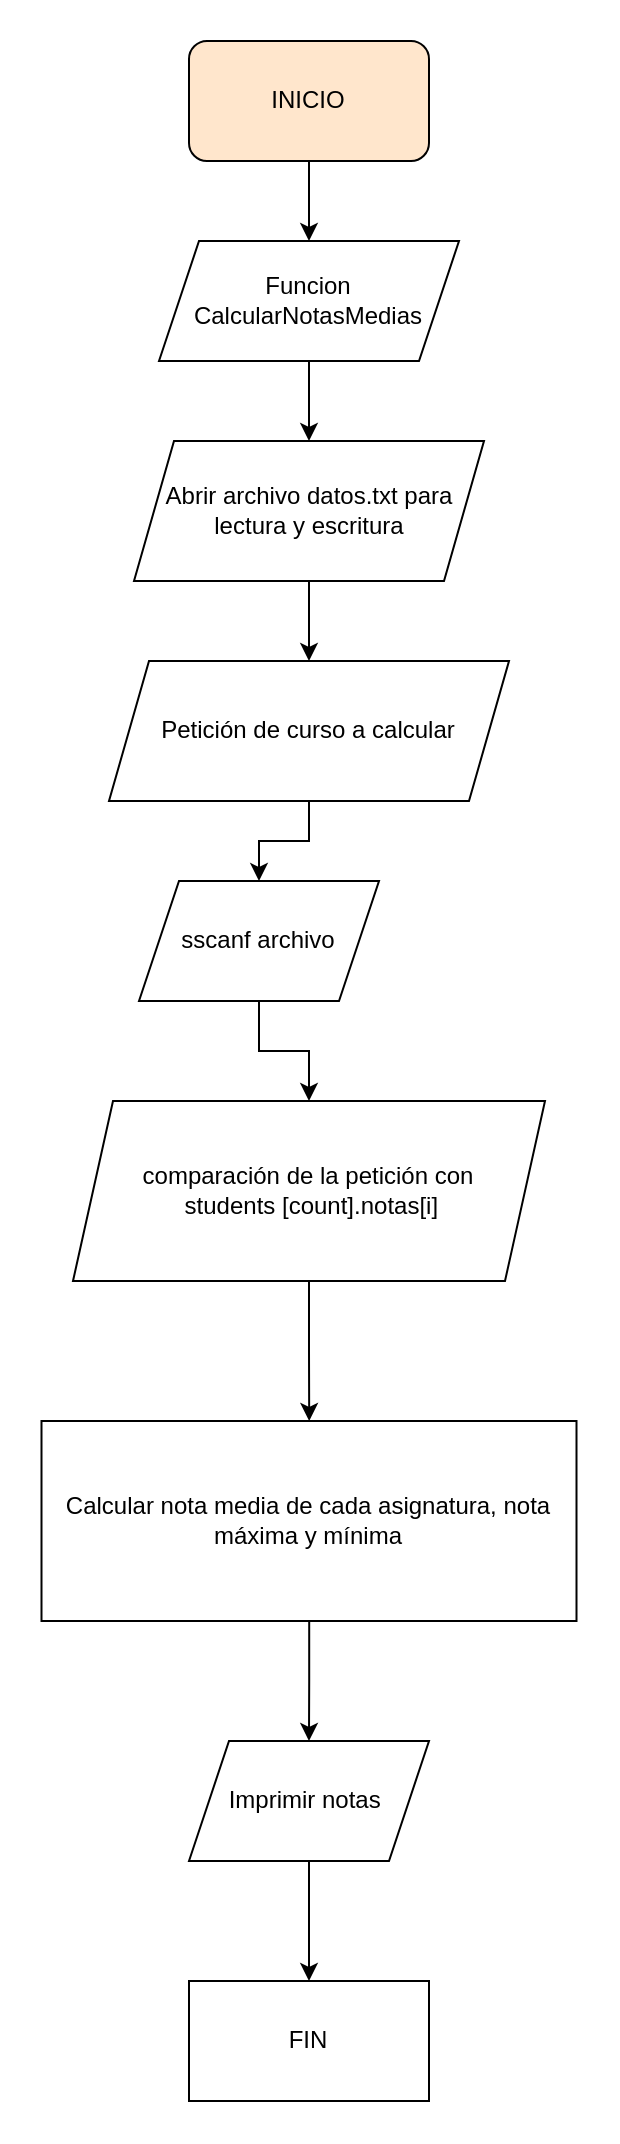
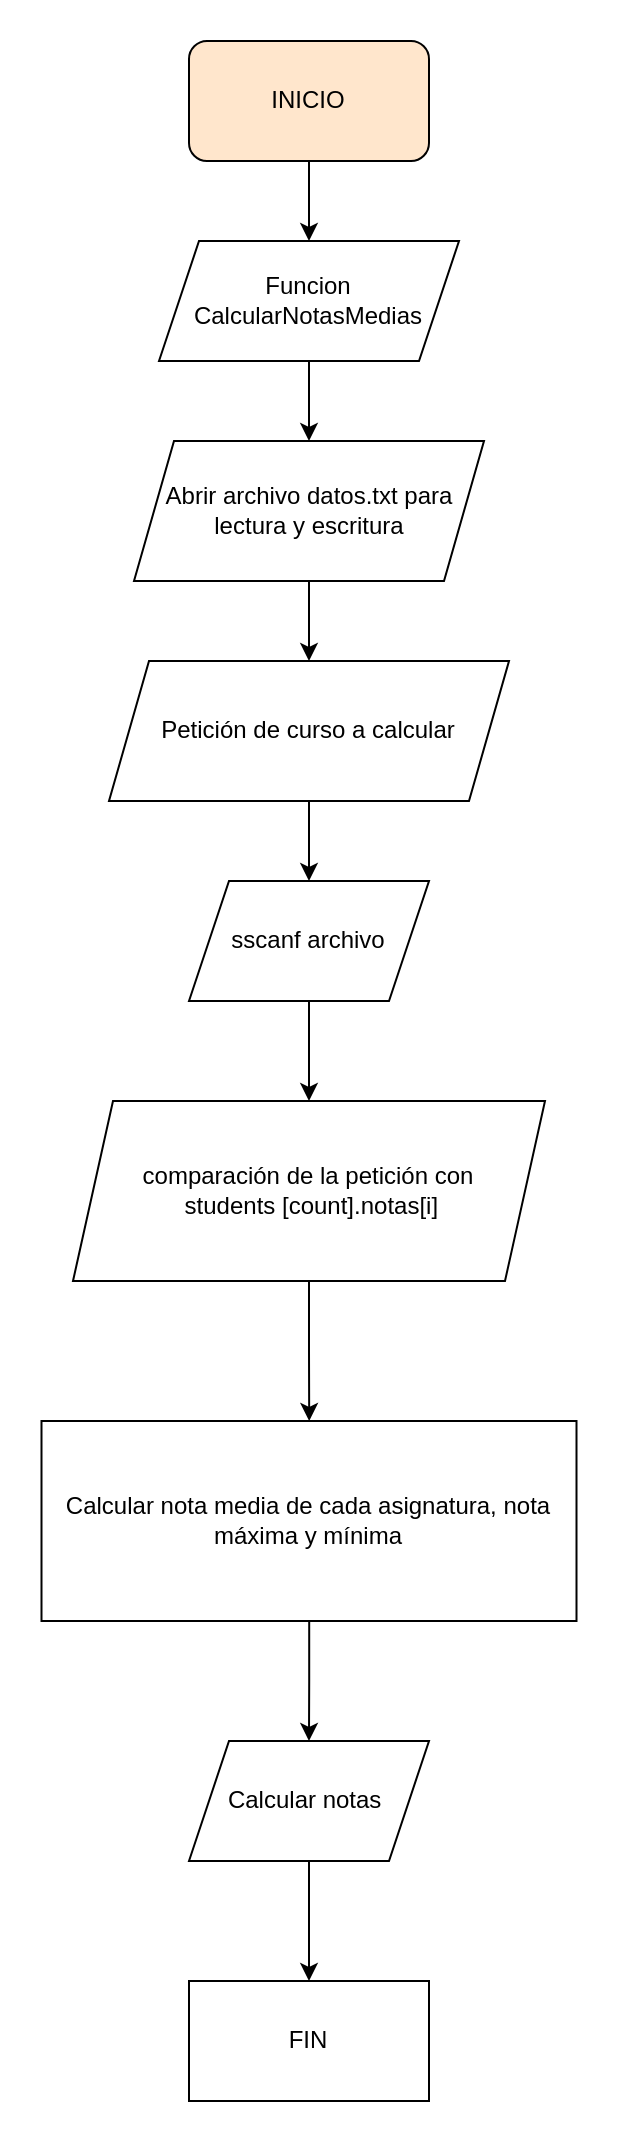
node "sscanf archivo": moved (259, 941) -> (309, 941)
node "Imprimir notas": label "Imprimir notas" -> "Calcular notas"
